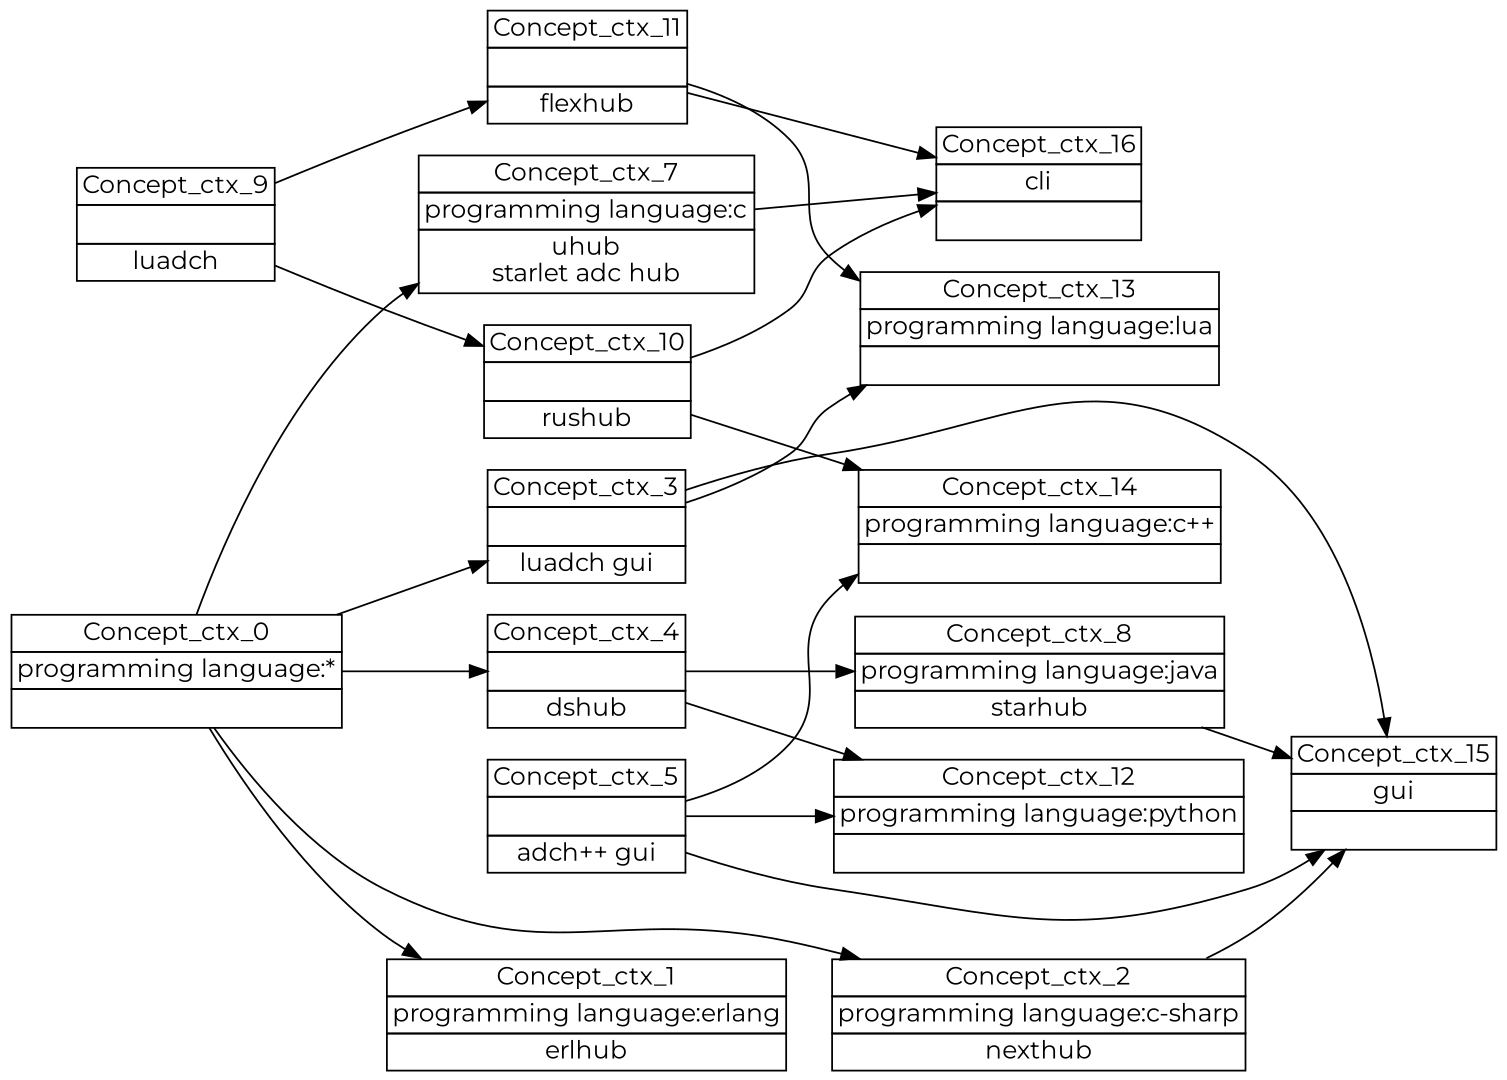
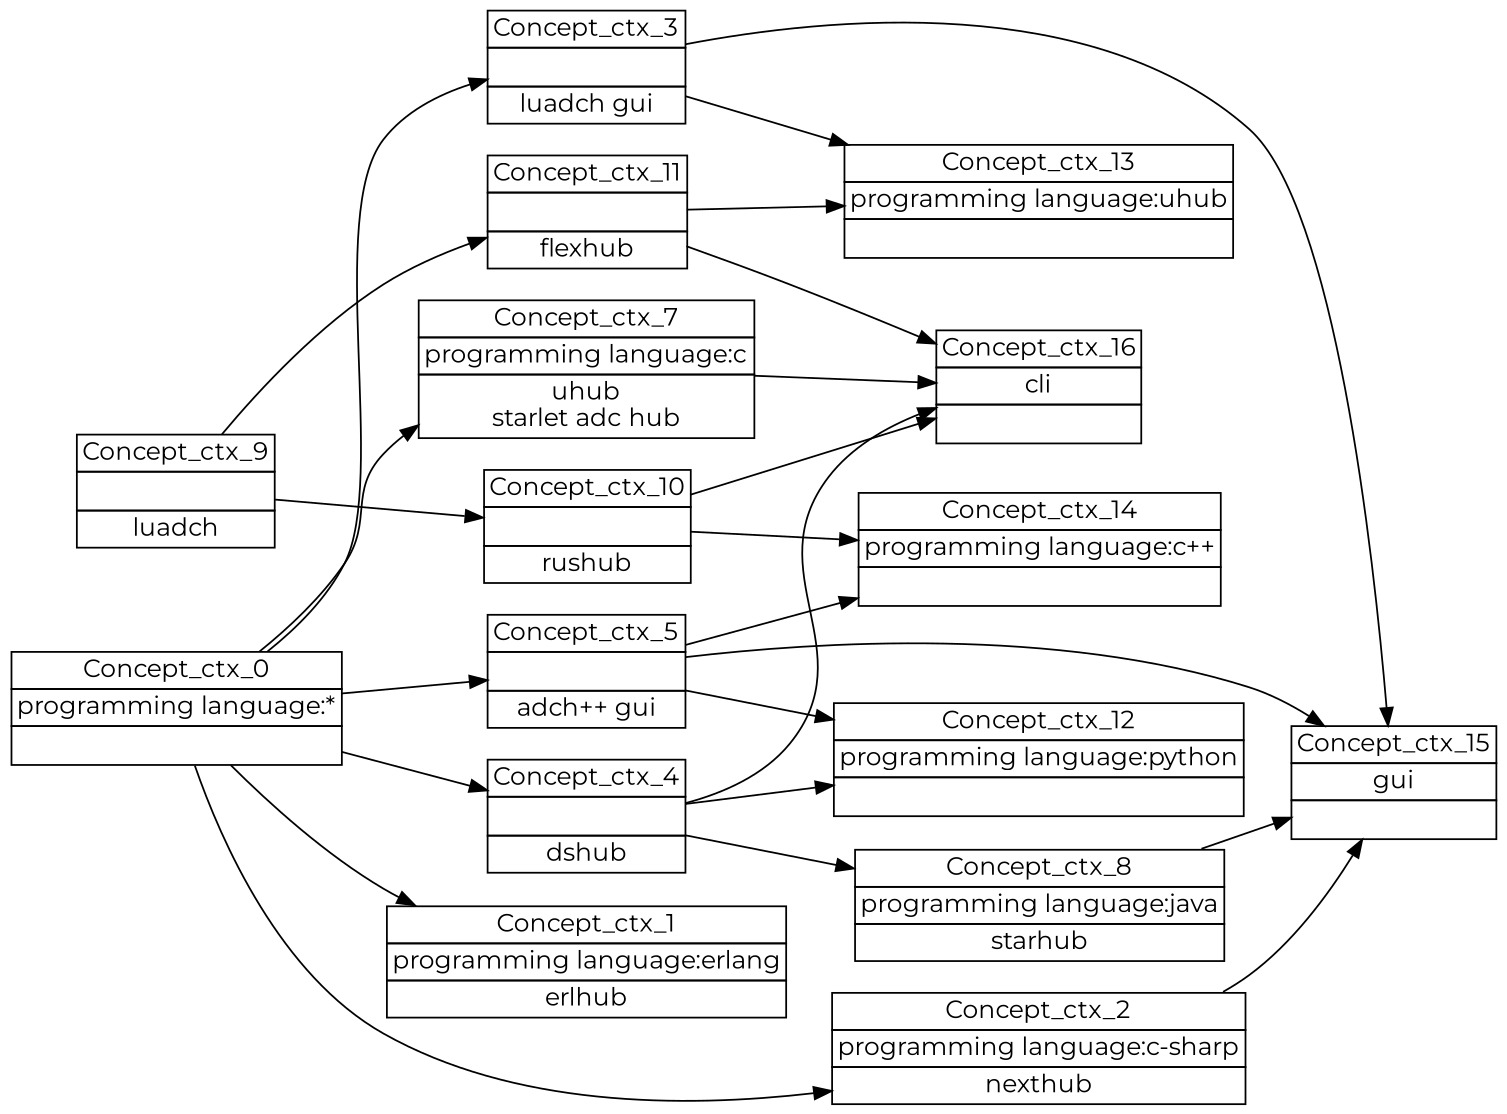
node "Concept_ctx_13": text "programming language:lua" -> "programming language:uhub"
edge "Concept_ctx_4" -> "Concept_ctx_16": added
edge "Concept_ctx_0" -> "Concept_ctx_5": added
